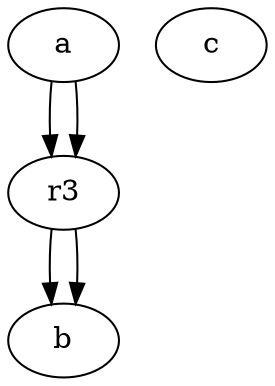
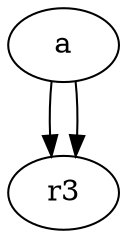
node "c": removed
node "b": removed
